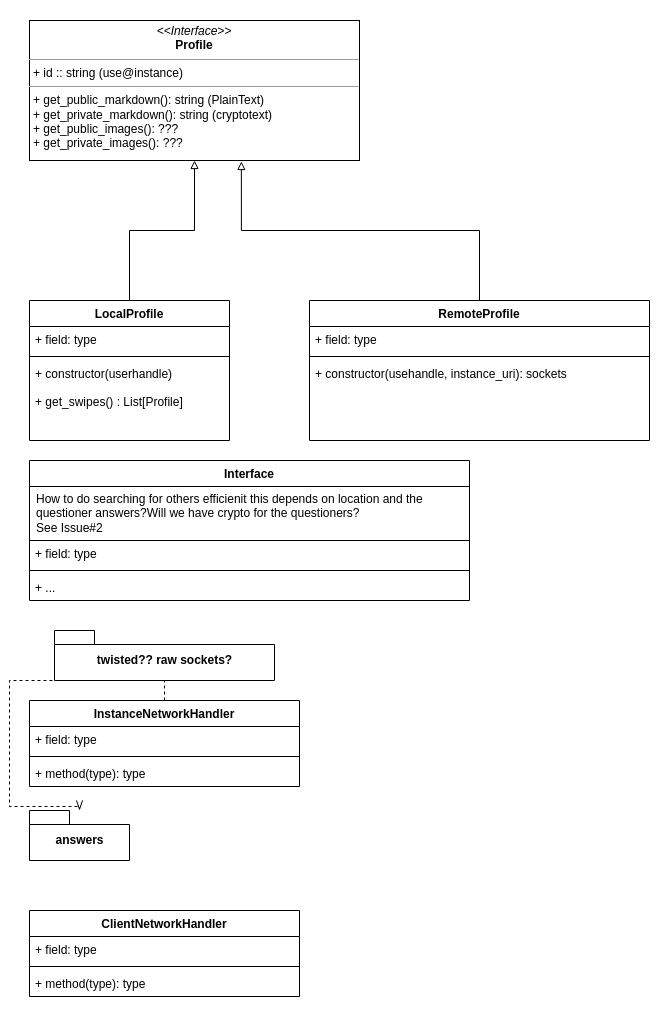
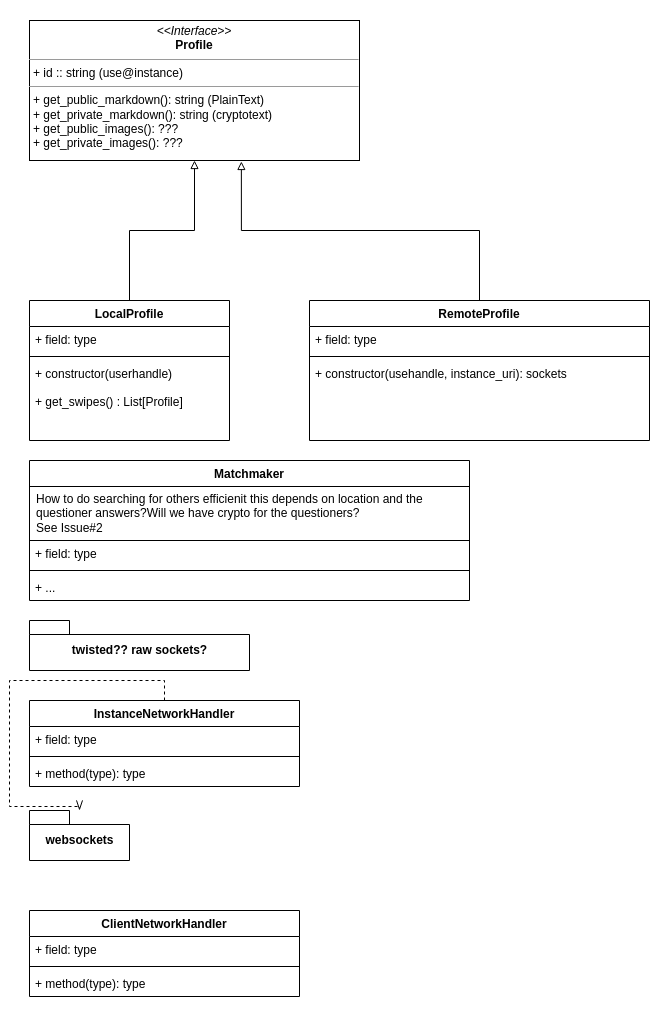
node "Interface": label "Interface" -> "Matchmaker"
node "twisted?? raw sockets?": moved (165, 656) -> (140, 646)
node "answers": label "answers" -> "websockets"
